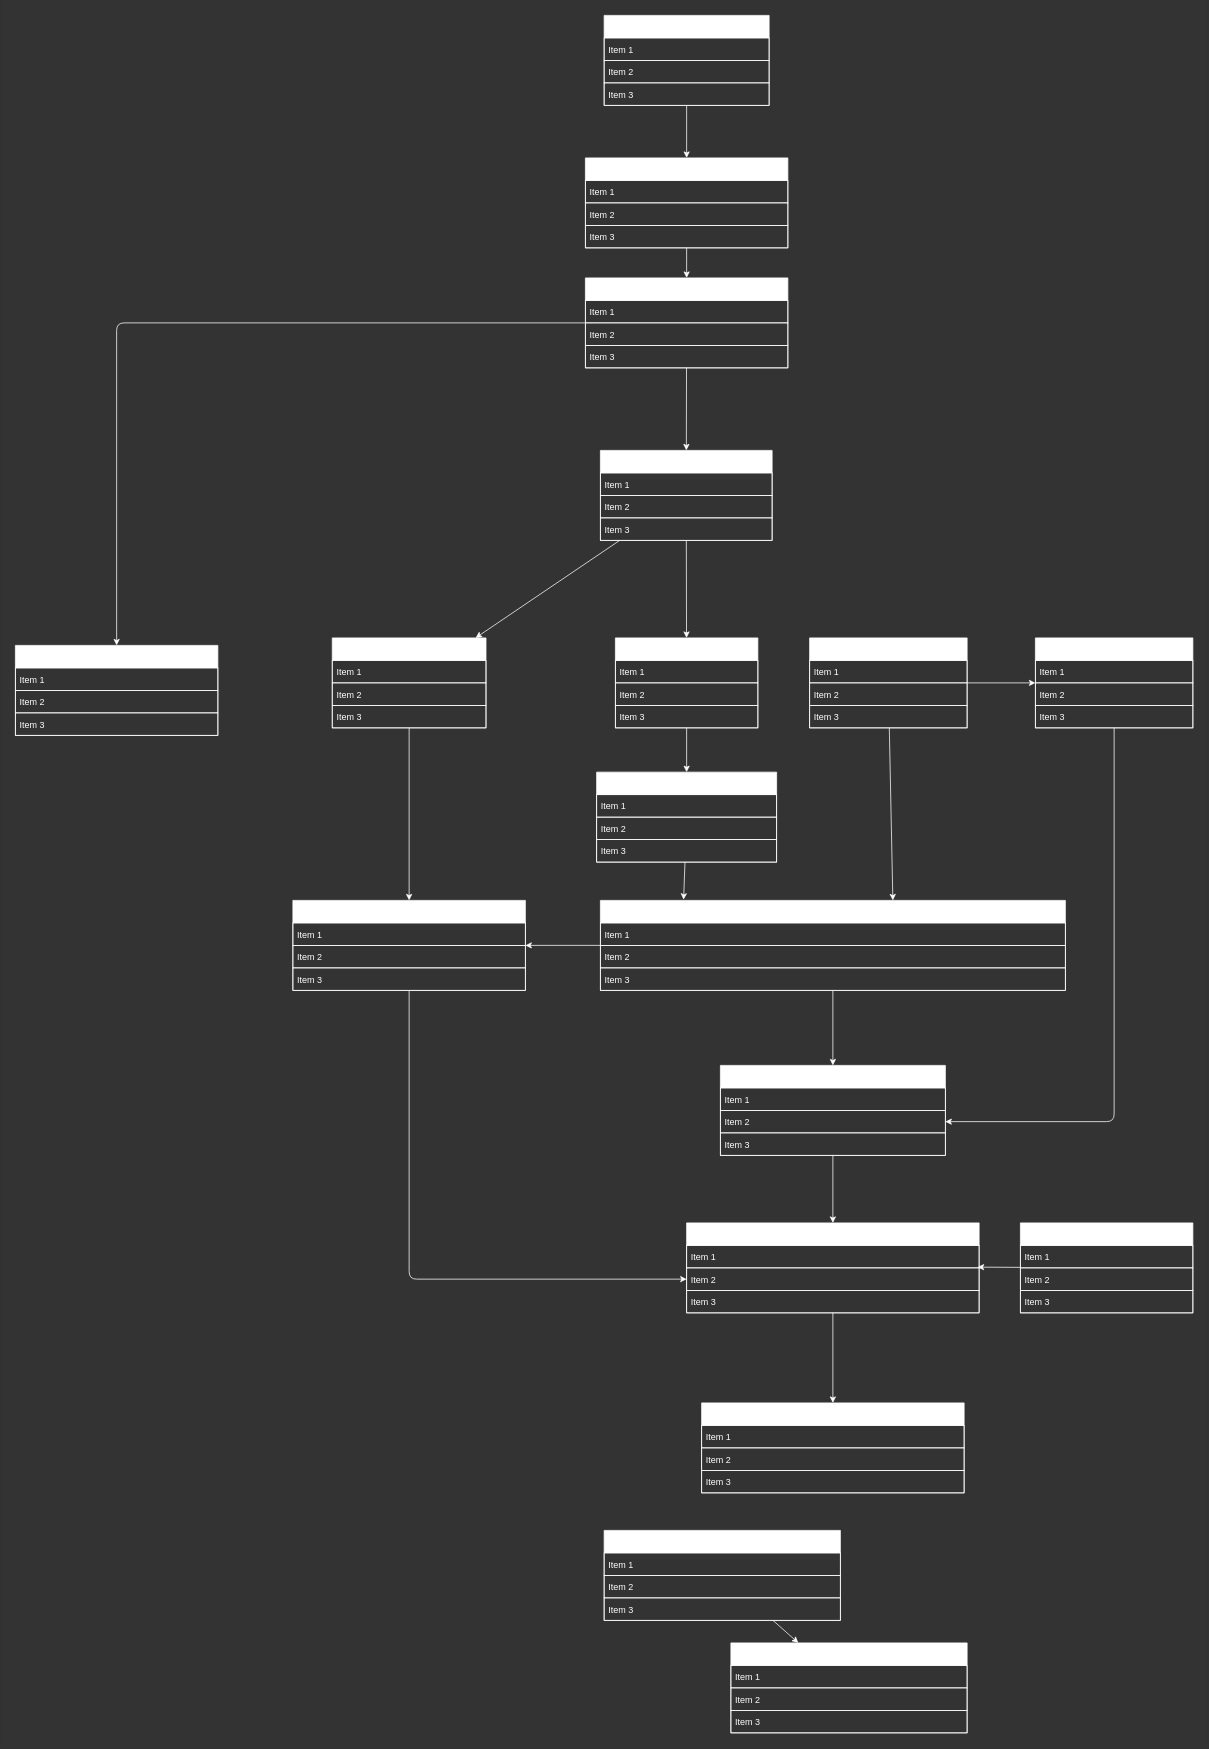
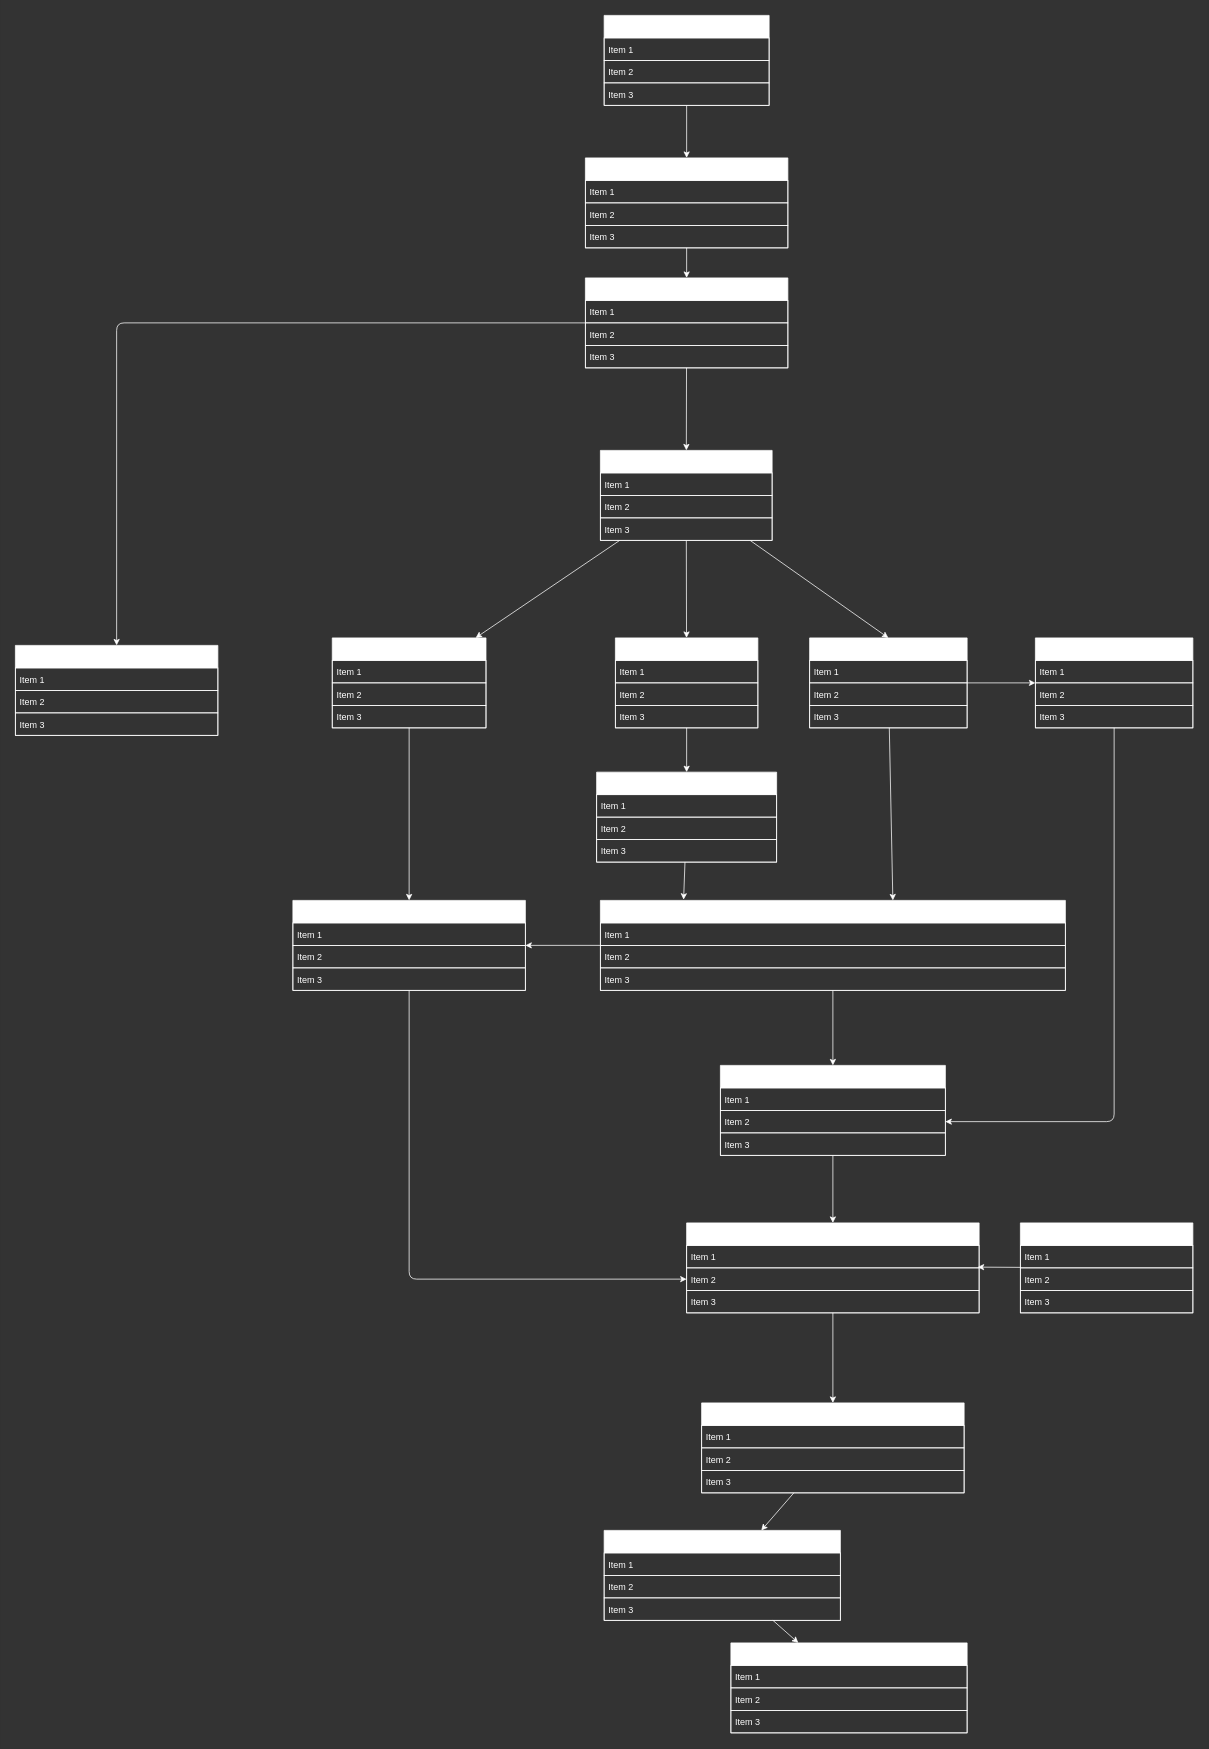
edge "RewriteEngine.Common" -> "OpenConnector.Route": added
edge "OpenConnector.ProxyClient" -> "OpenConnector.ProxyClientMySql": added
